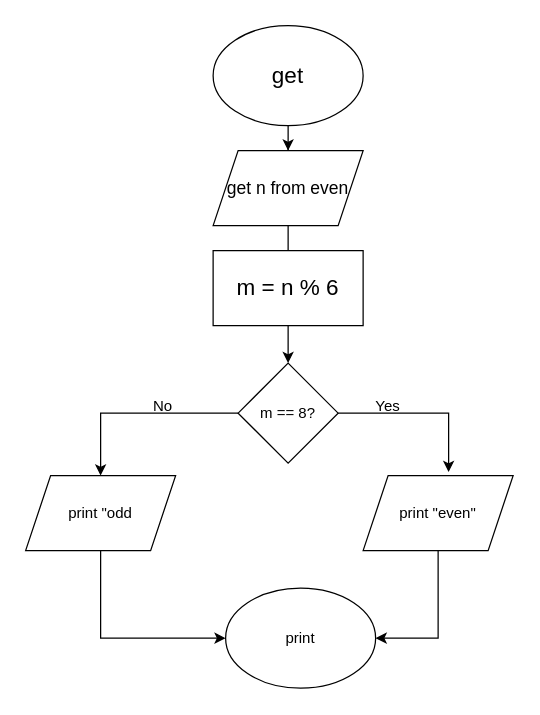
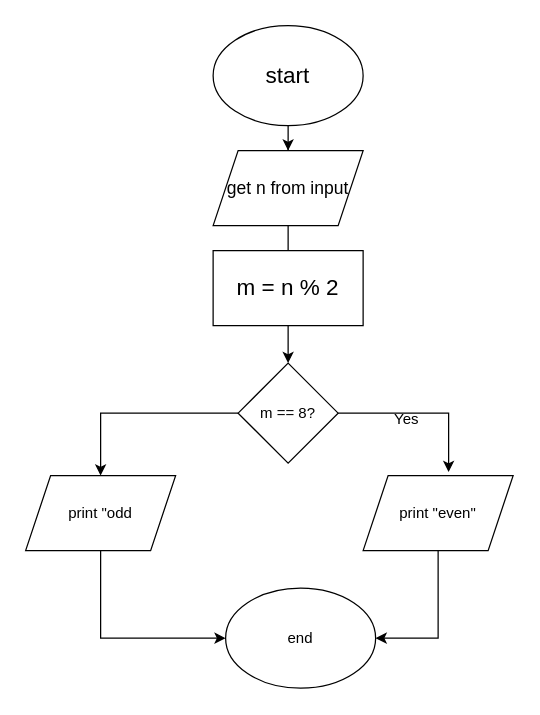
node "get": label "get" -> "start"
node "get n from even": label "get n from even" -> "get n from input"
node "m = n % 6": label "m = n % 6" -> "m = n % 2"
node "No": removed
node "Yes": moved (388, 407) -> (407, 419)
node "print": label "print" -> "end"
